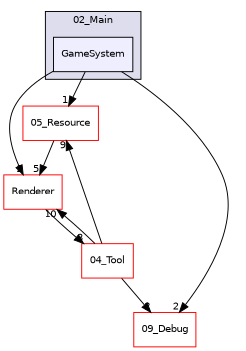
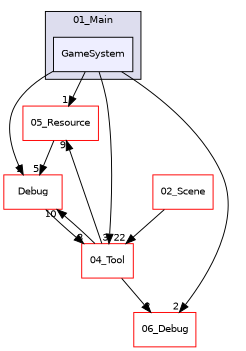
cluster "02_Main": label "02_Main" -> "01_Main"
edge "GameSystem" -> "04_Tool": added
node "Renderer": label "Renderer" -> "Debug"
node "02_Scene": added
node "09_Debug": label "09_Debug" -> "06_Debug"
